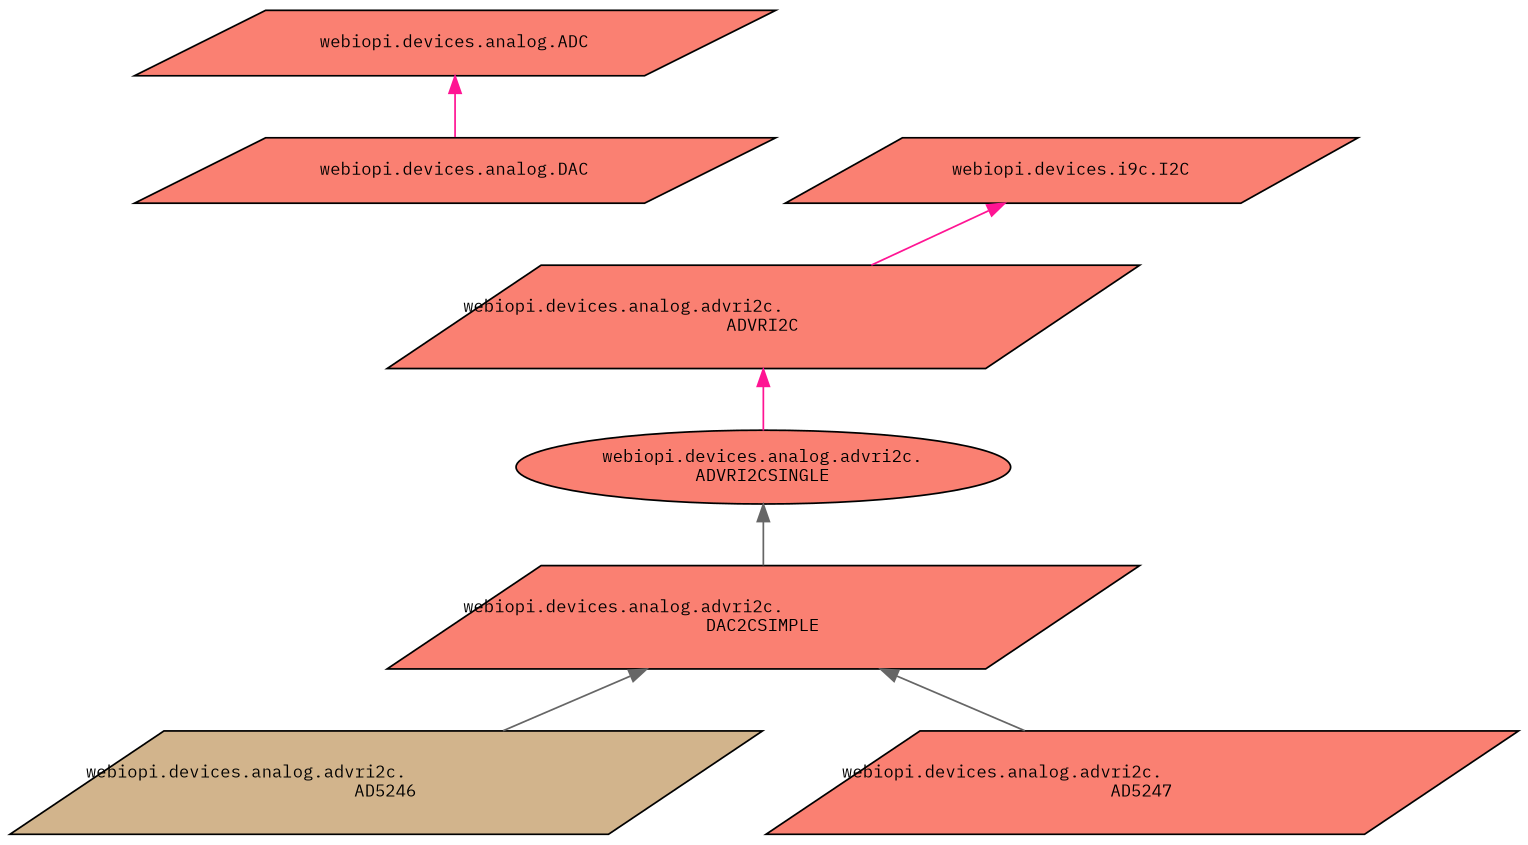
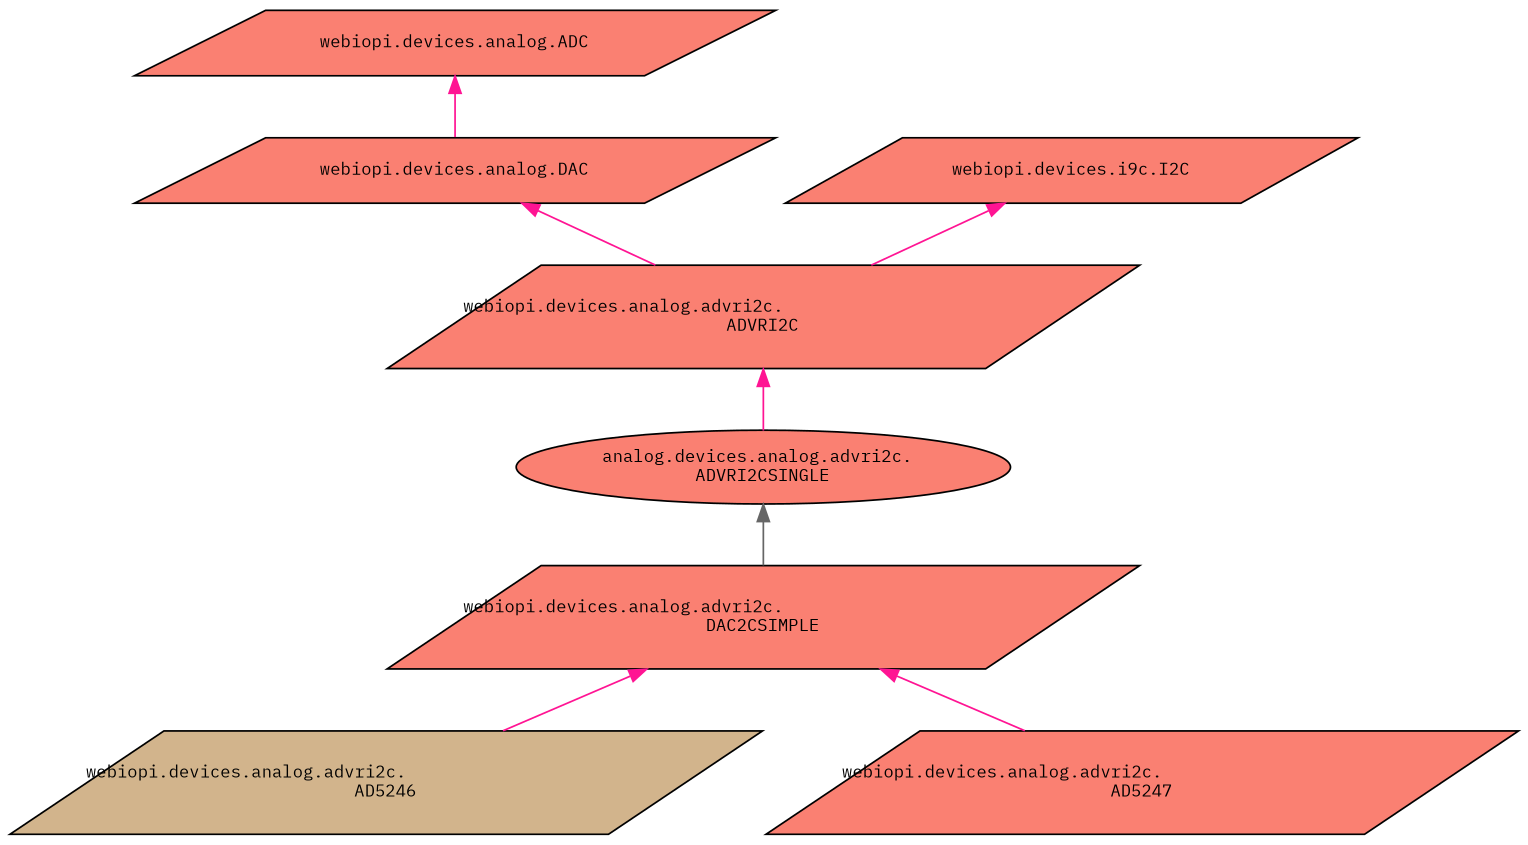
edge "webiopi.devices.analog.advri2c. ADVRI2C" -> "webiopi.devices.analog.DAC": added
node "webiopi.devices.analog.advri2c. ADVRI2CSINGLE": label "webiopi.devices.analog.advri2c. ADVRI2CSINGLE" -> "analog.devices.analog.advri2c. ADVRI2CSINGLE"
edge "webiopi.devices.analog.advri2c. AD5246" -> "webiopi.devices.analog.advri2c. DAC2CSIMPLE": color gray40 -> deeppink
edge "webiopi.devices.analog.advri2c. AD5247" -> "webiopi.devices.analog.advri2c. DAC2CSIMPLE": color gray40 -> deeppink
